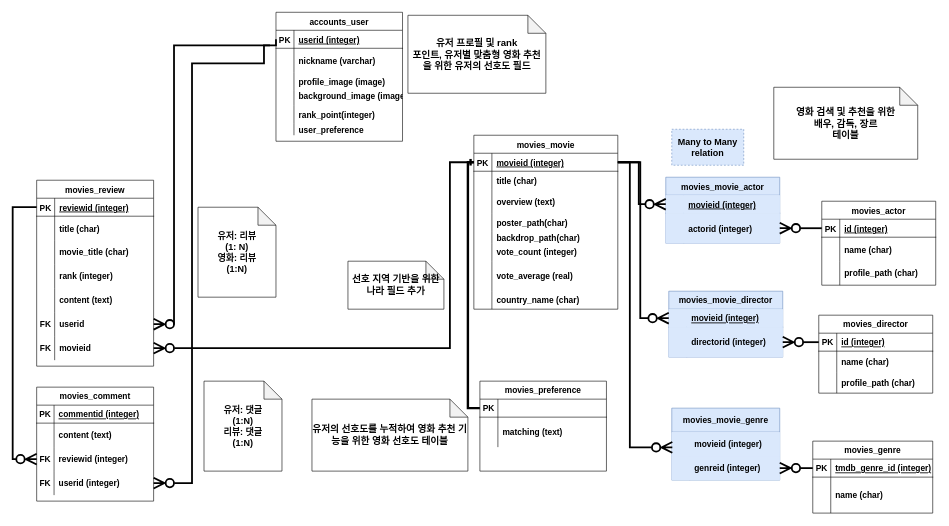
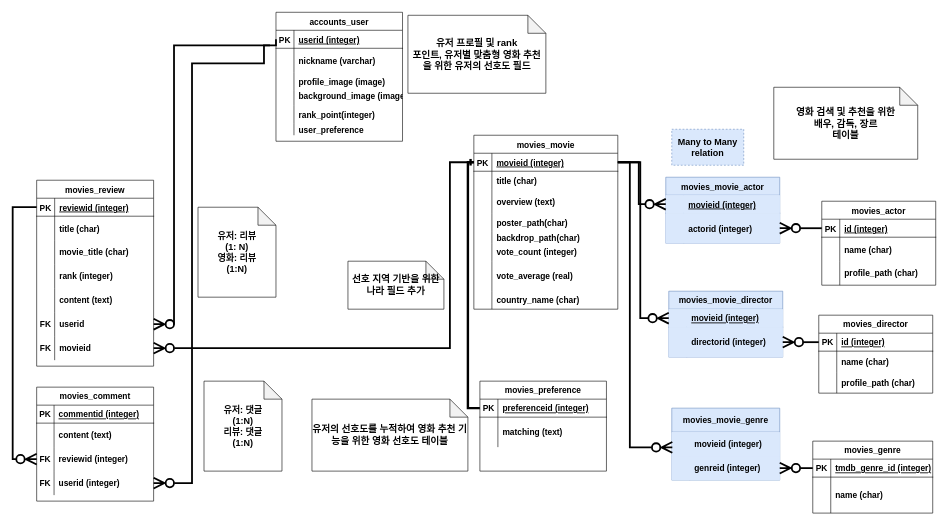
node "preferenceid (integer)": added
